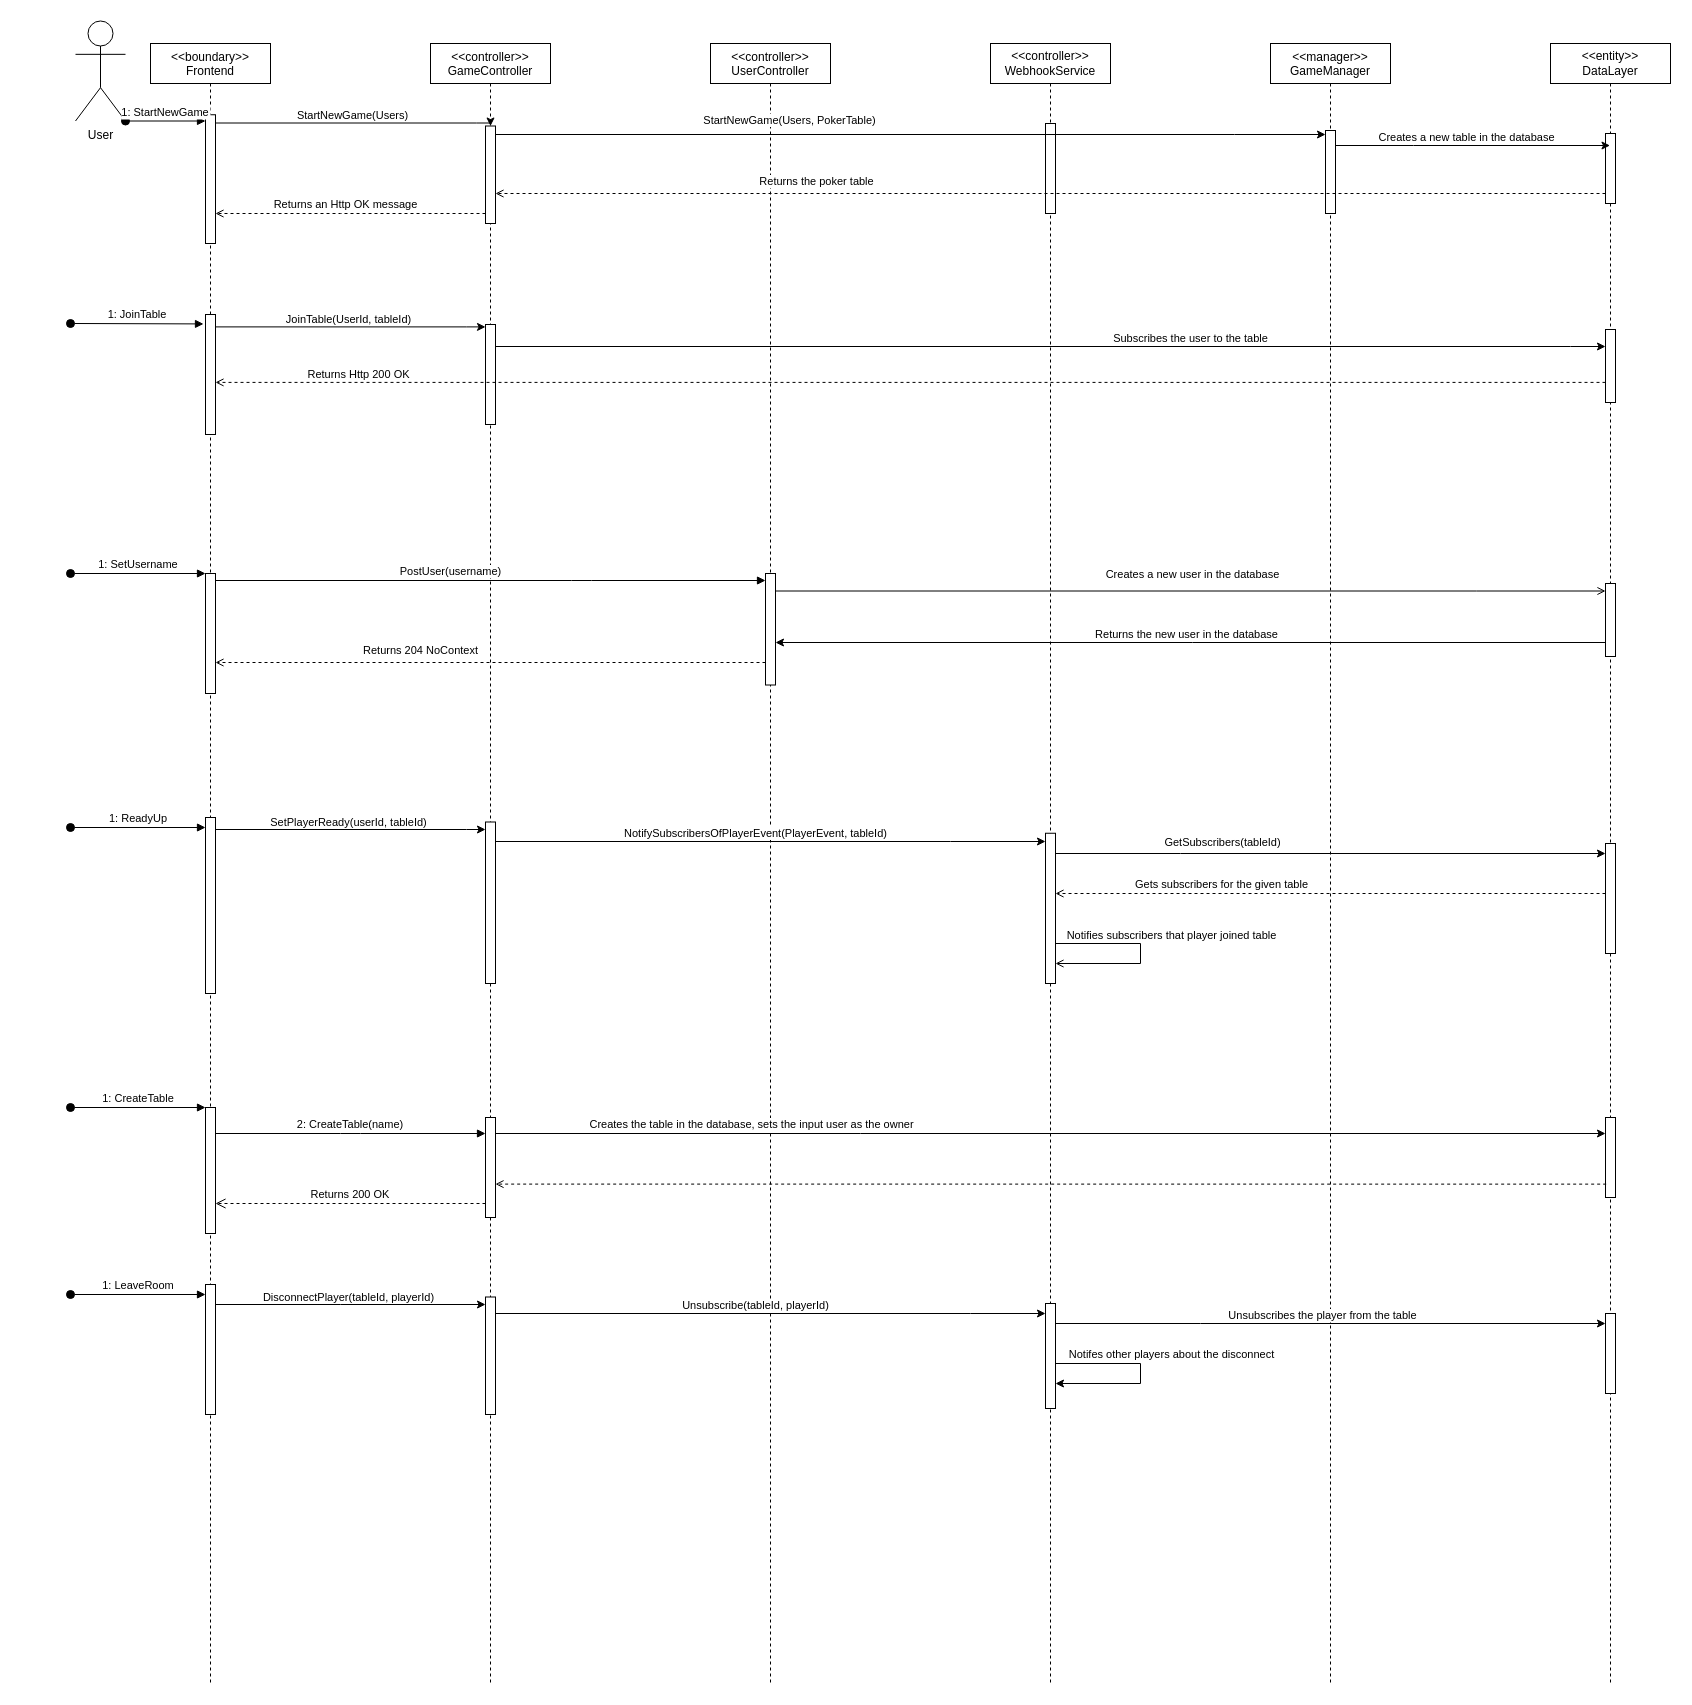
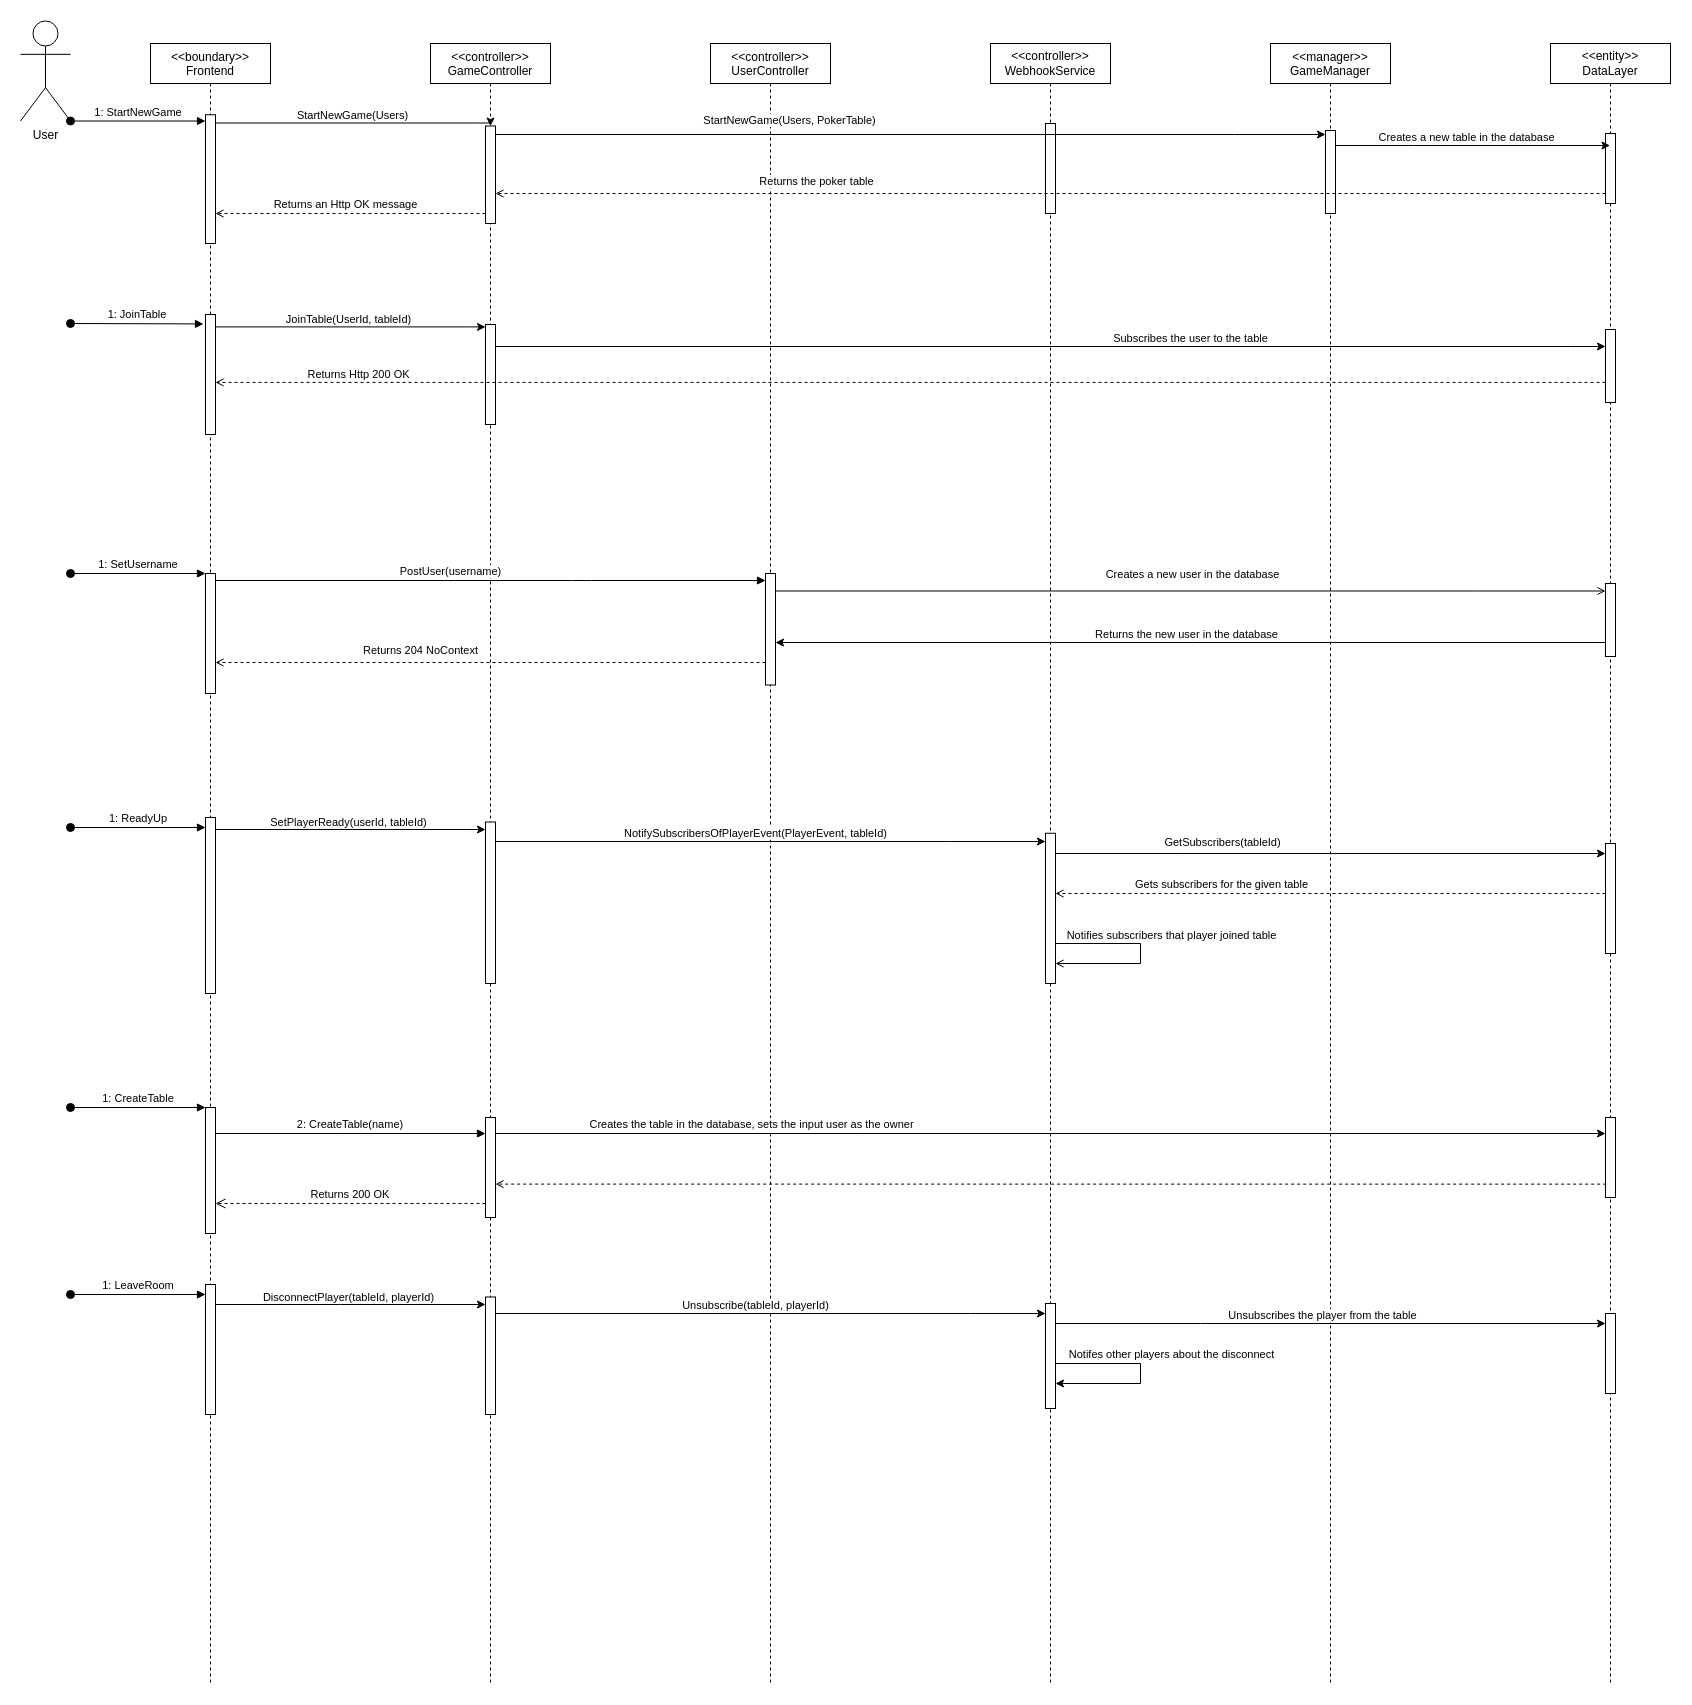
node "User": moved (101, 71) -> (46, 71)
